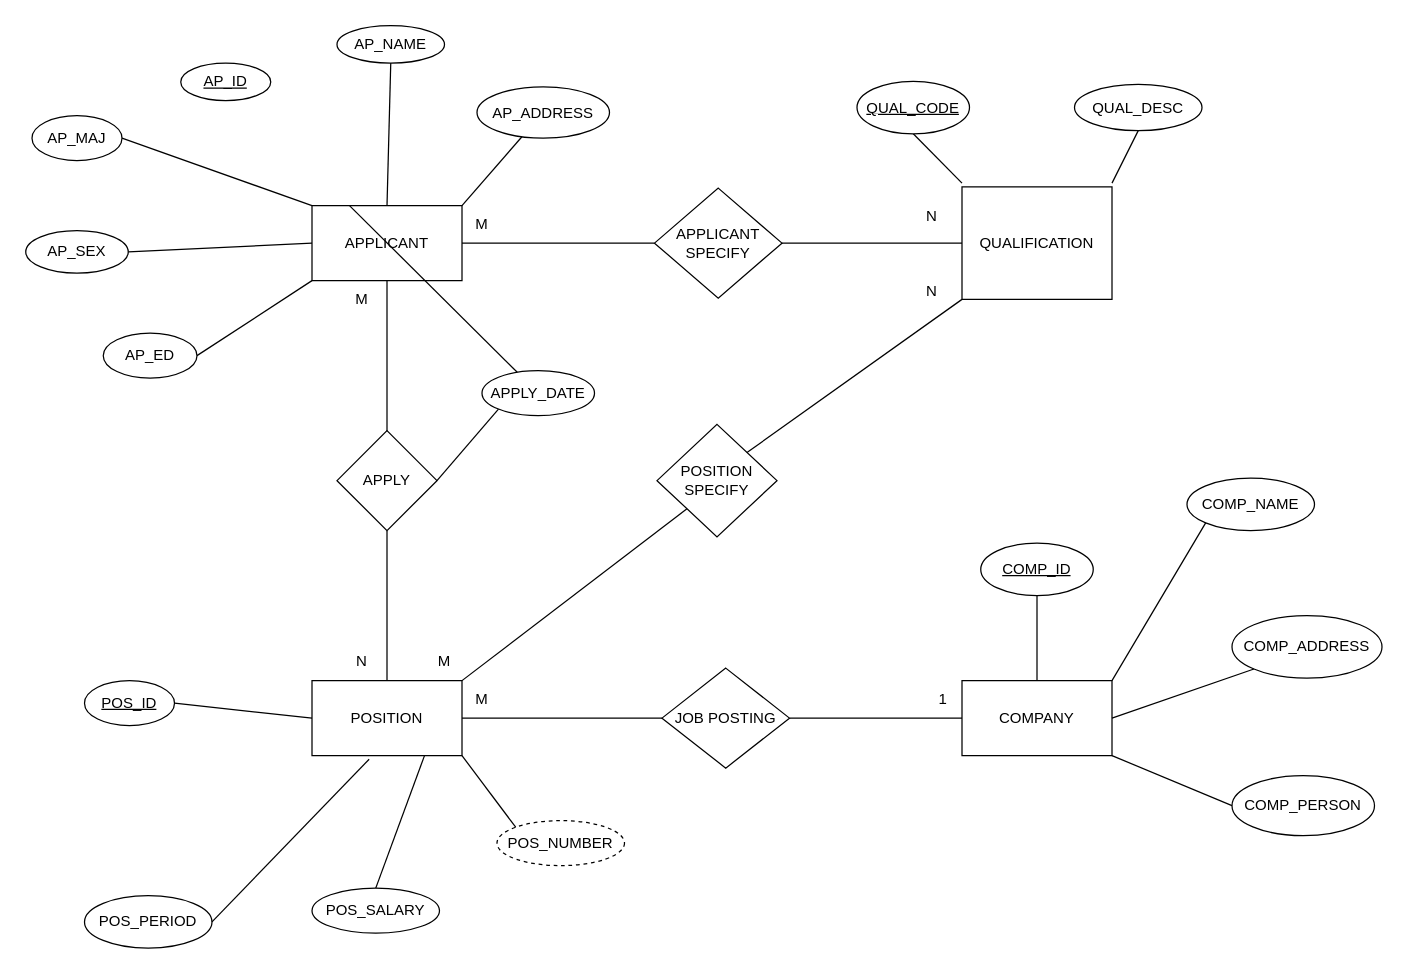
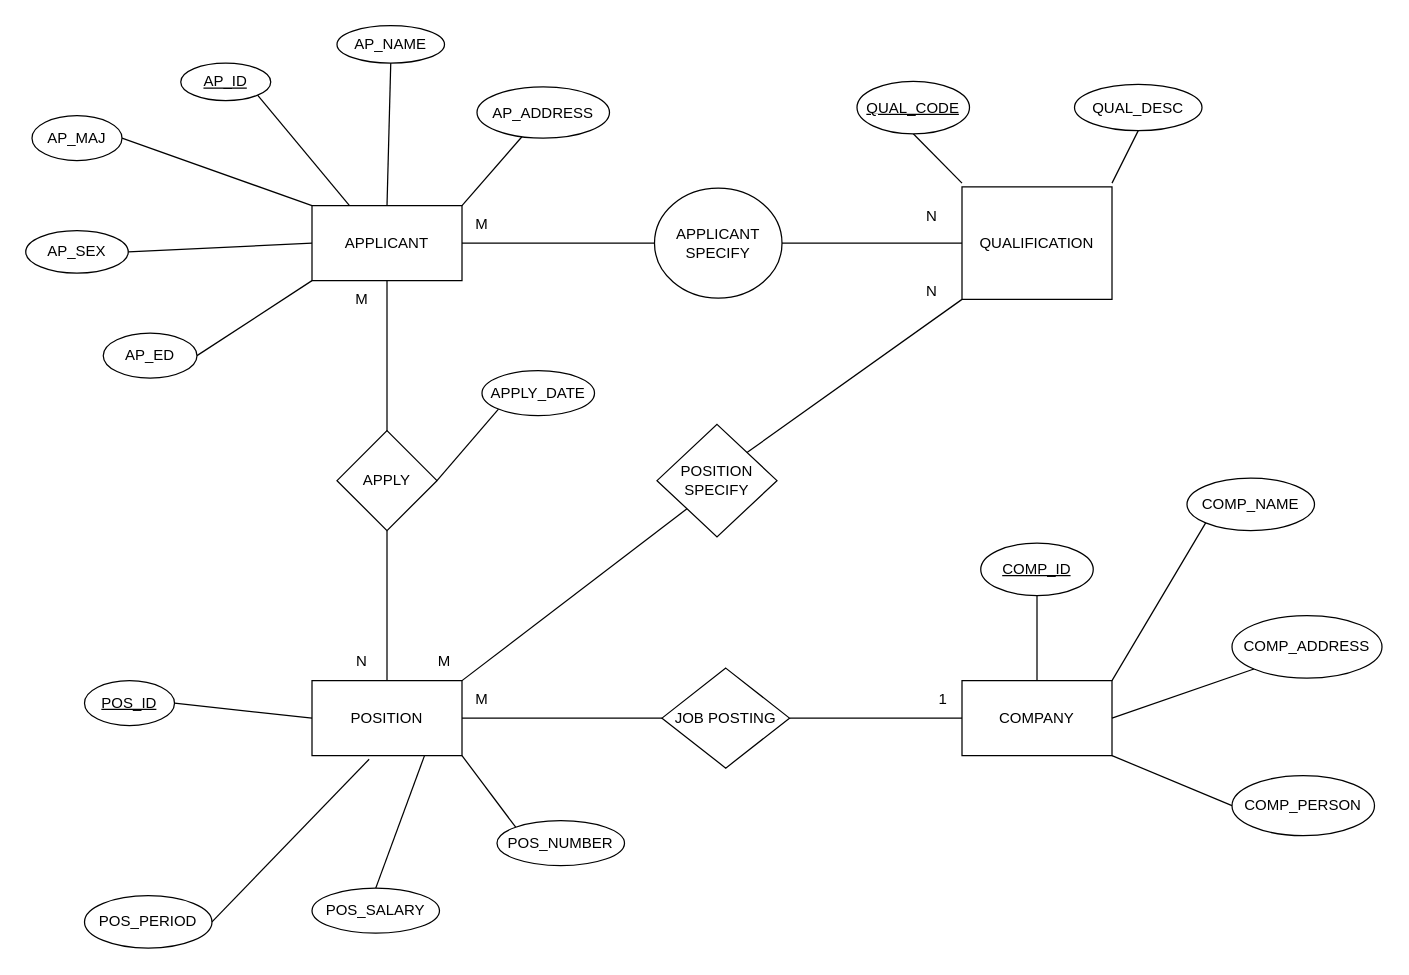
node "APPLICANT SPECIFY": shape diamond -> ellipse
edge "APPLICANT" -- "APPLY_DATE": now "APPLICANT" -- "AP_ID"
node "POS_NUMBER": style dashed -> solid
